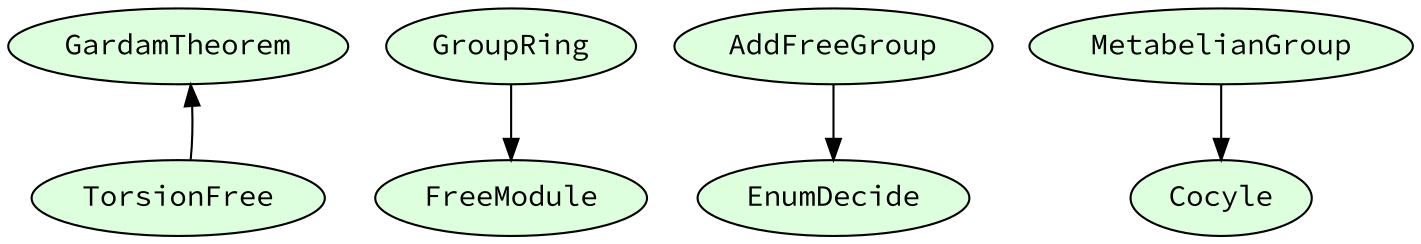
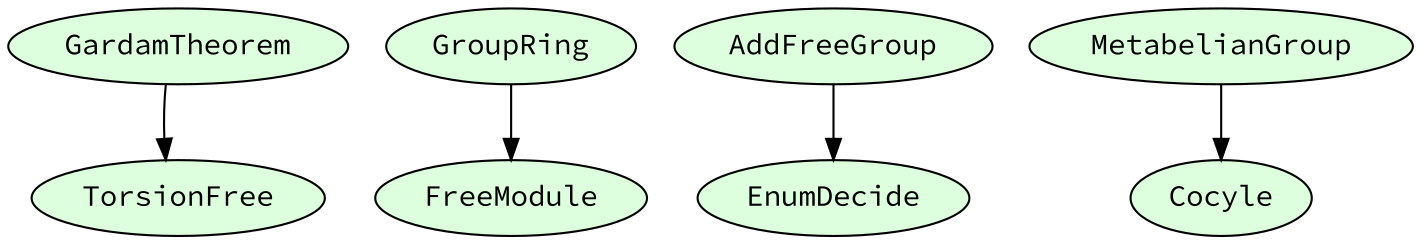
edge "TorsionFree" -> "GardamTheorem": reversed
